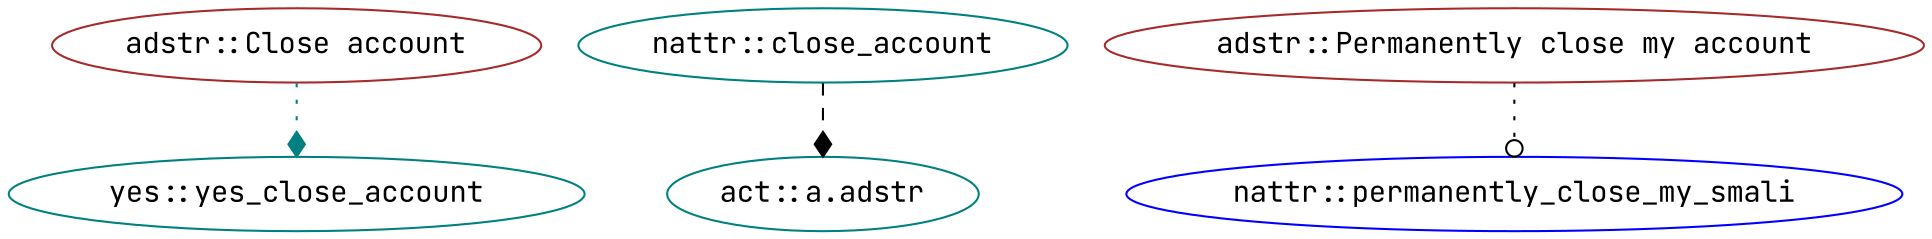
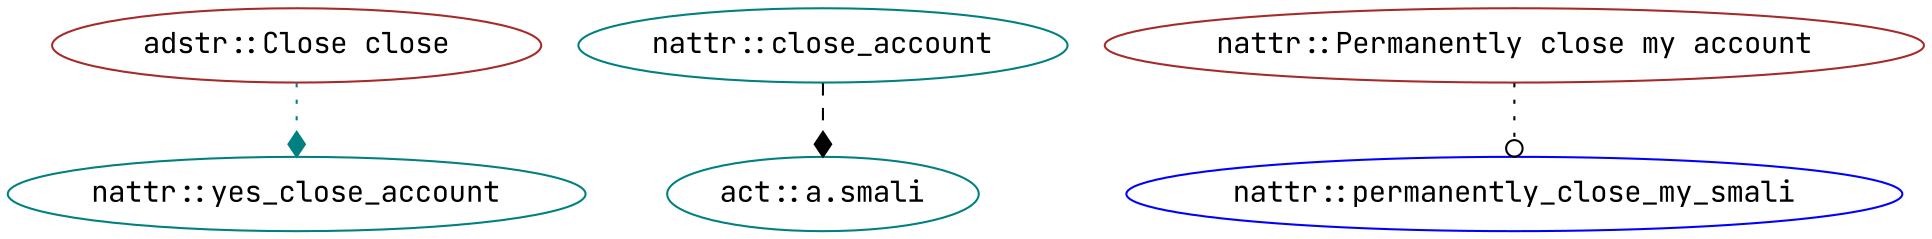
node "adstr::Close account": label "adstr::Close account" -> "adstr::Close close"
node "adstr::Permanently close my account": label "adstr::Permanently close my account" -> "nattr::Permanently close my account"
node "yes::yes_close_account": label "yes::yes_close_account" -> "nattr::yes_close_account"
node "act::a.adstr": label "act::a.adstr" -> "act::a.smali"
